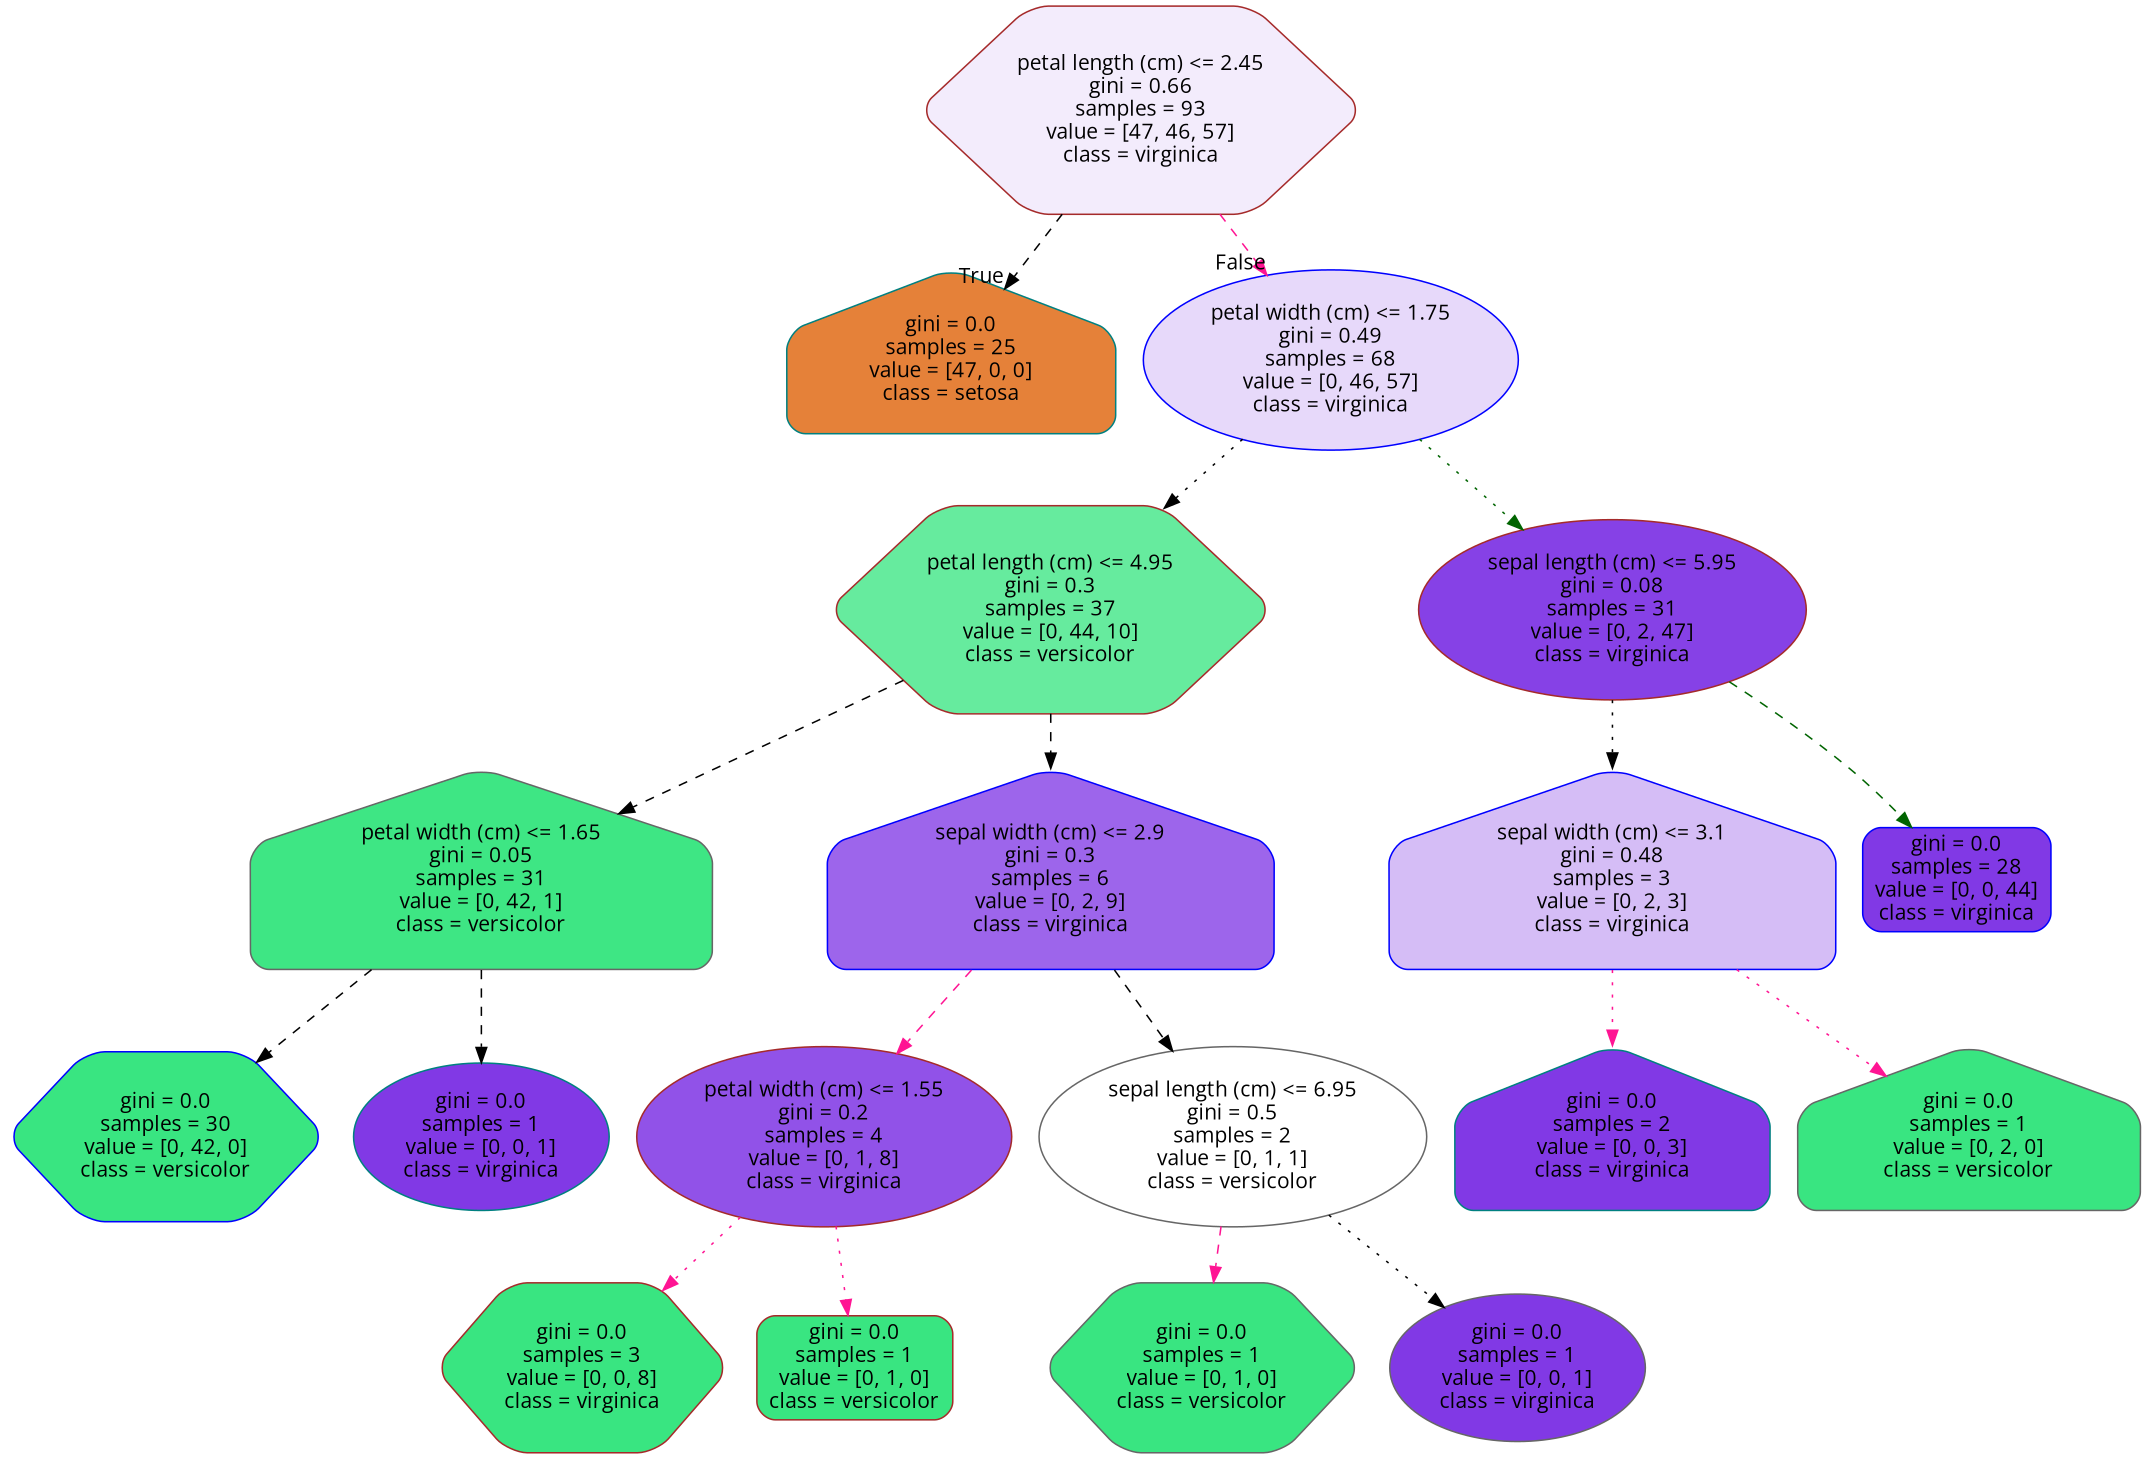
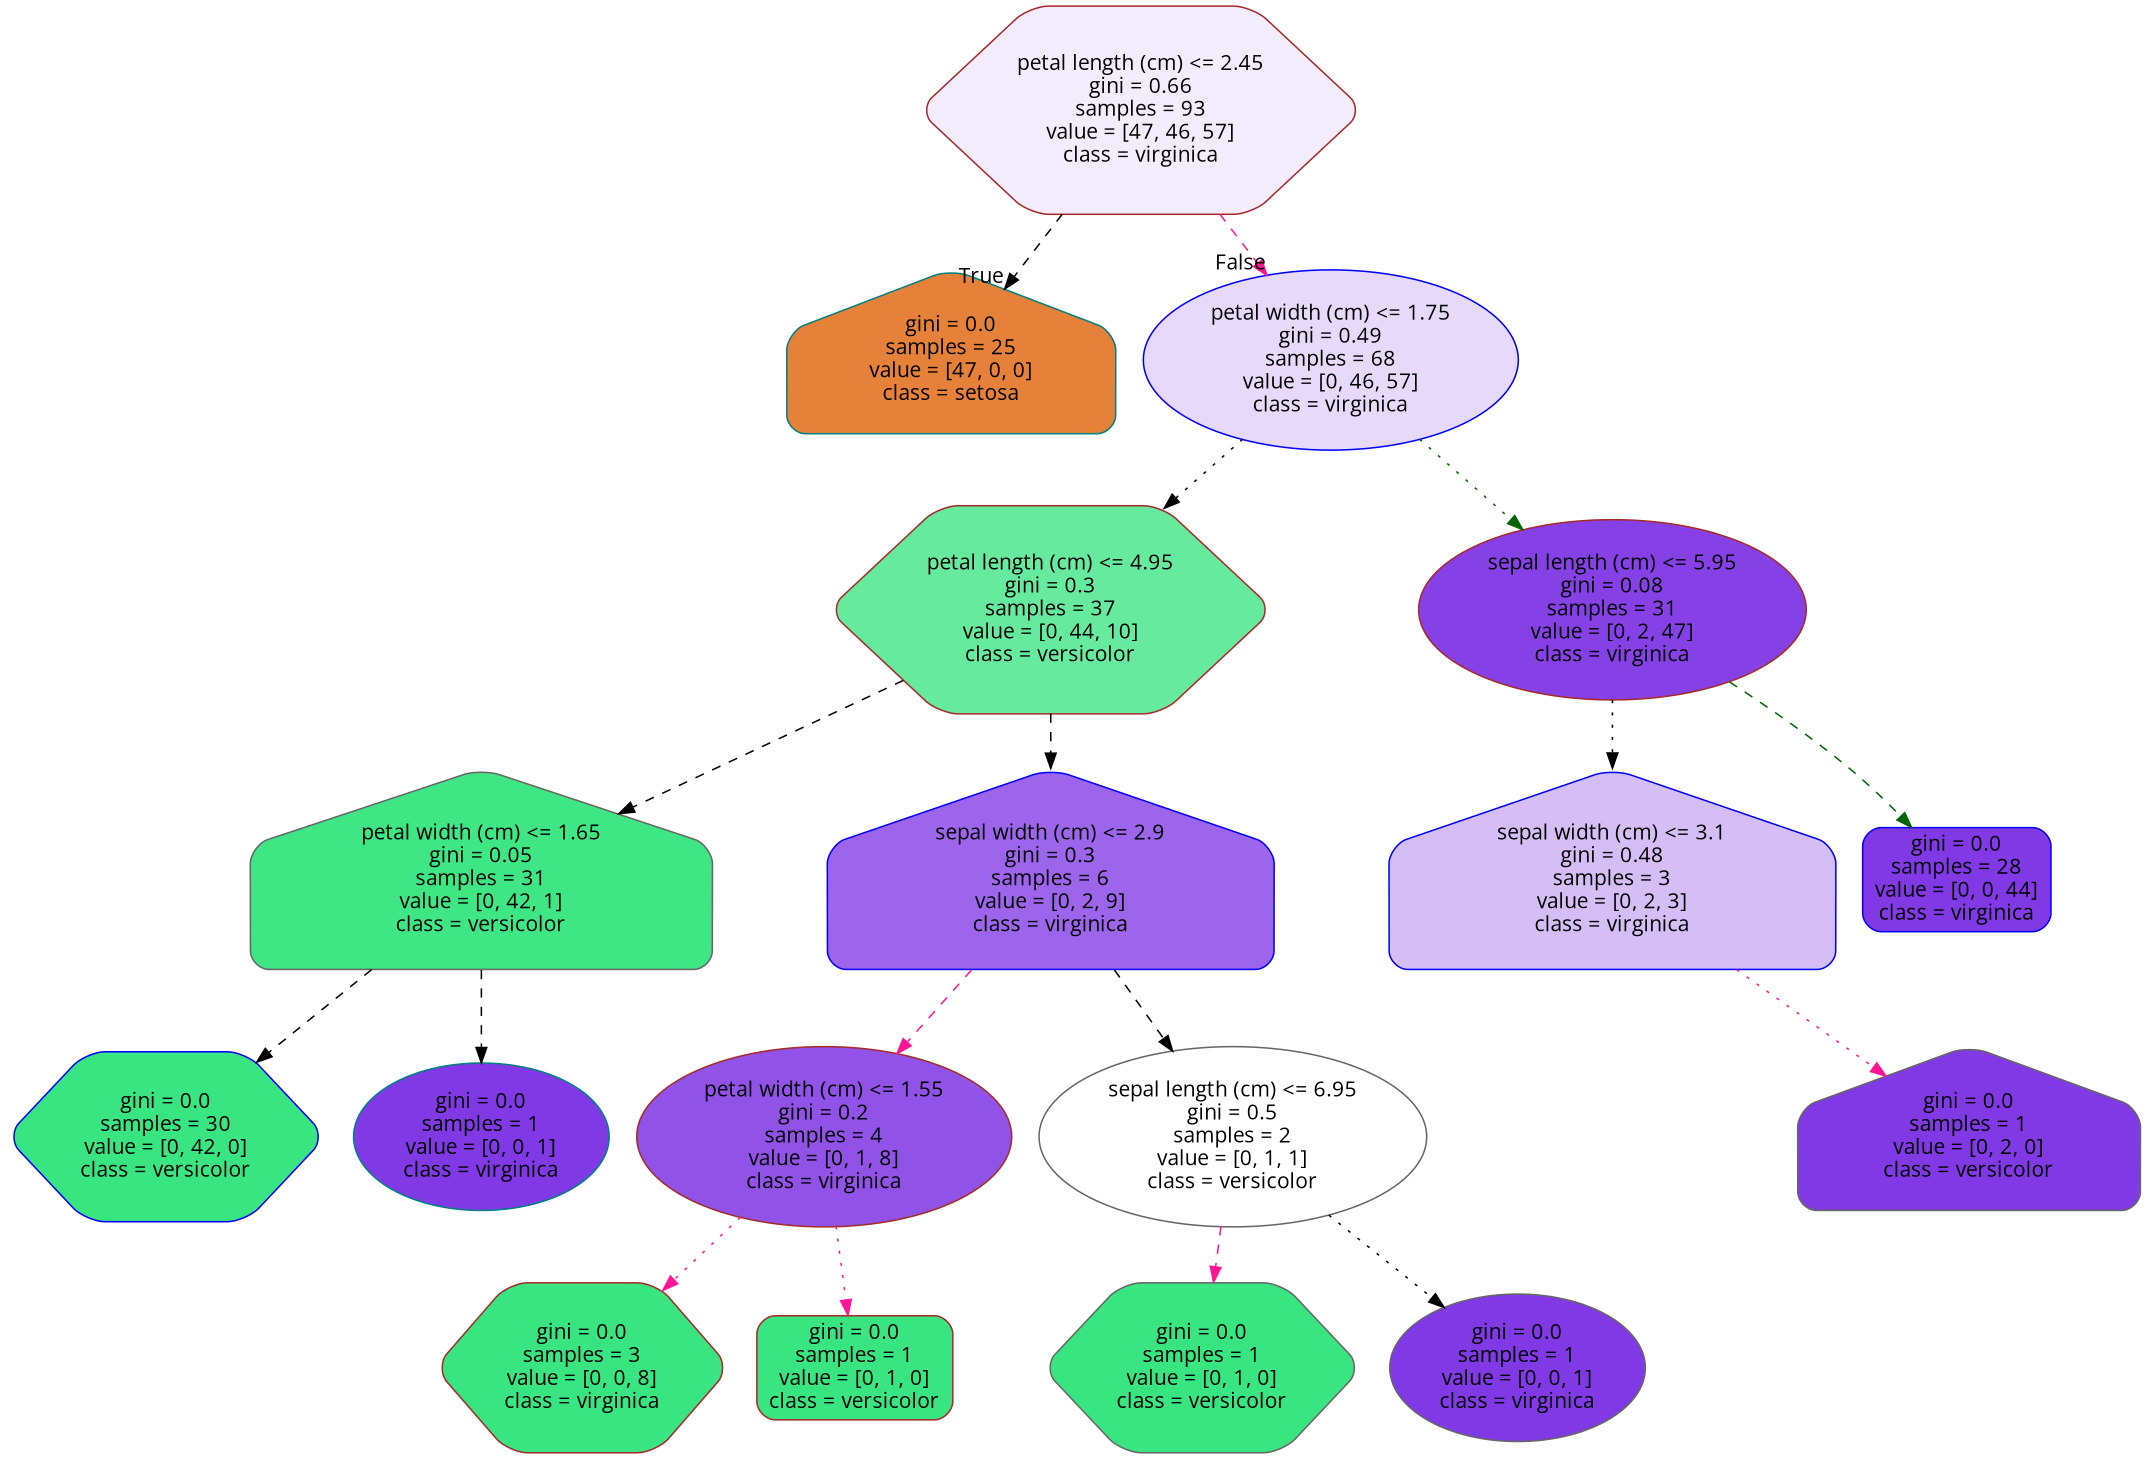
node "gini = 0.0 samples = 2 value = [0, 0, 3] class = virginica": removed
node "gini = 0.0 samples = 1 value = [0, 2, 0] class = versicolor": fillcolor #39e581 -> #8139e5
